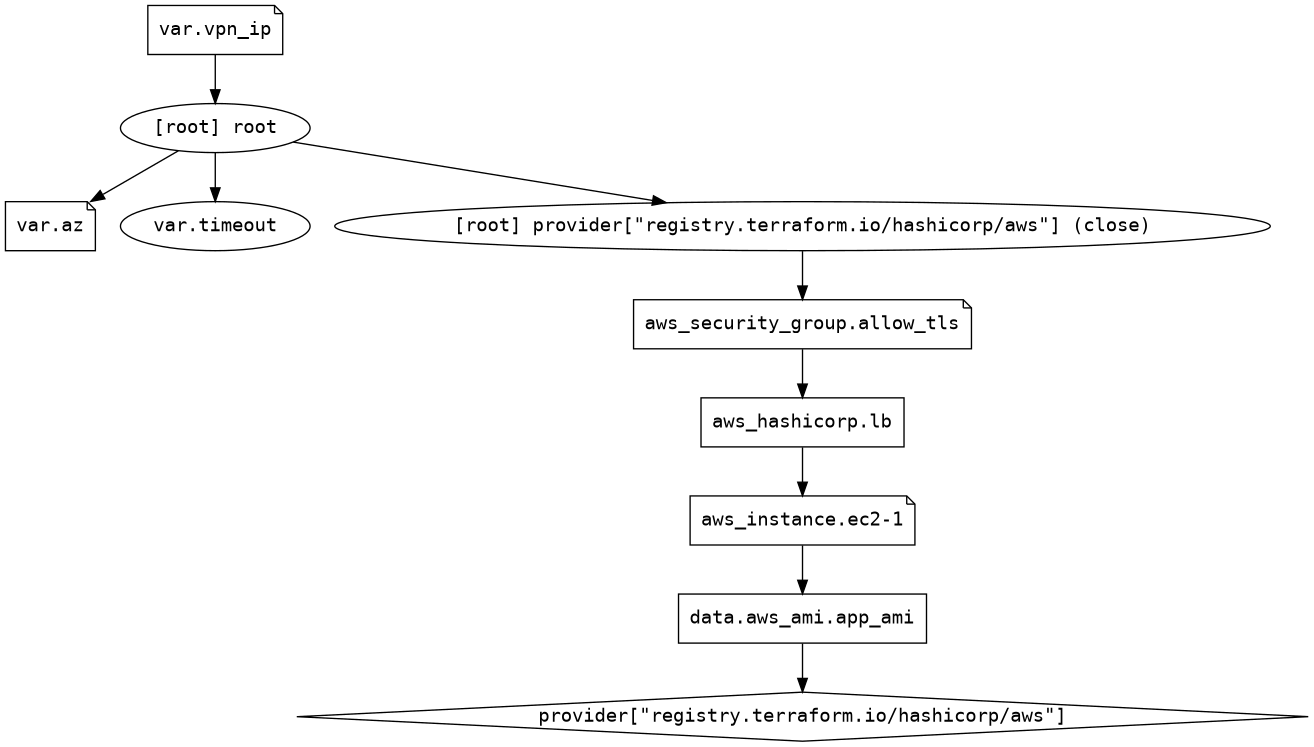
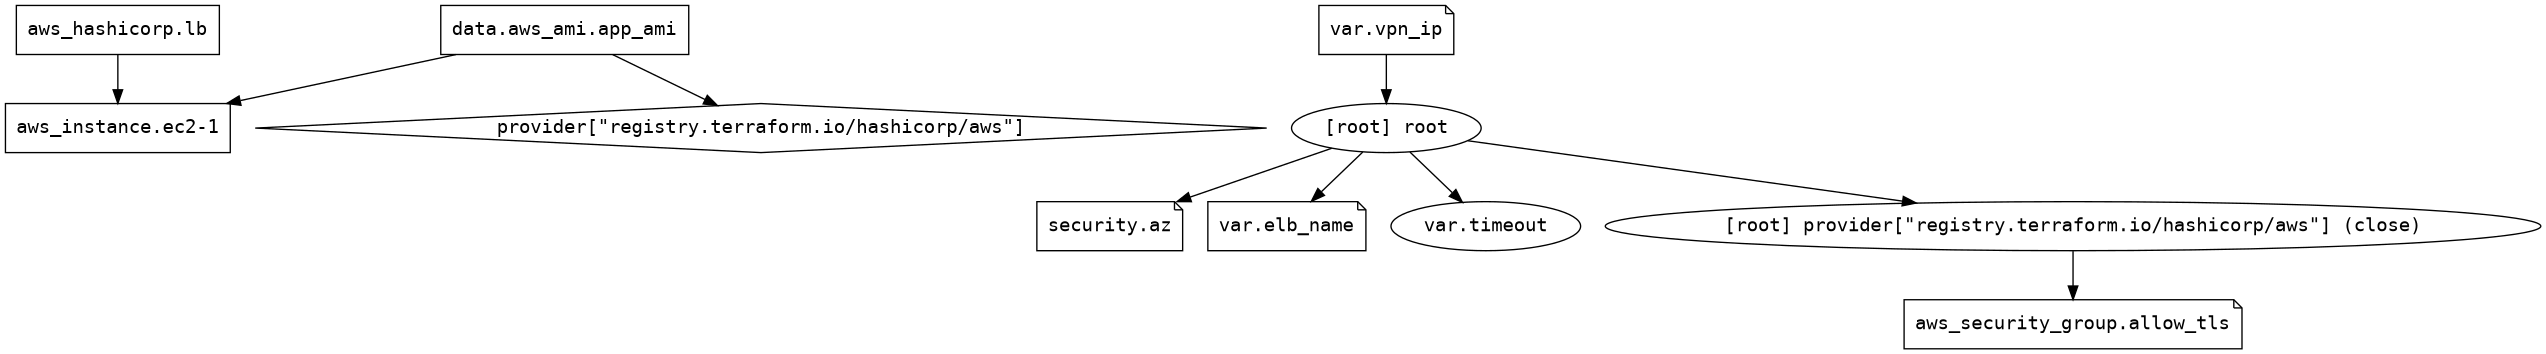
node "var.az": label "var.az" -> "security.az"
node "var.elb_name": added
edge "aws_security_group.allow_tls" -> "aws_hashicorp.lb": removed
node "aws_instance.ec2-1": shape note -> box
edge "aws_instance.ec2-1" -> "data.aws_ami.app_ami": reversed
